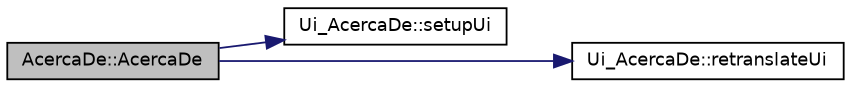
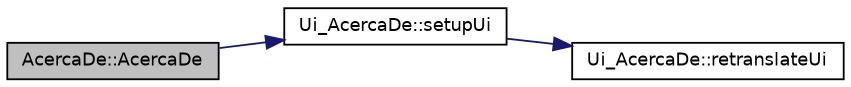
edge "AcercaDe::AcercaDe" -> "Ui_AcercaDe::retranslateUi": now "Ui_AcercaDe::setupUi" -> "Ui_AcercaDe::retranslateUi"
